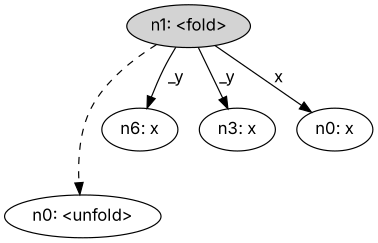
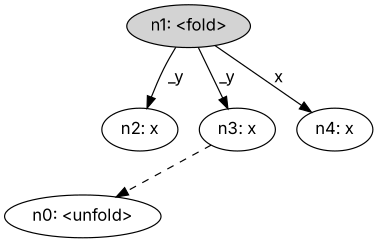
edge "n1: <fold>" -> "n0: <unfold>": now "n3: x" -> "n0: <unfold>"
node "n6: x": label "n6: x" -> "n2: x"
node "n0: x": label "n0: x" -> "n4: x"
